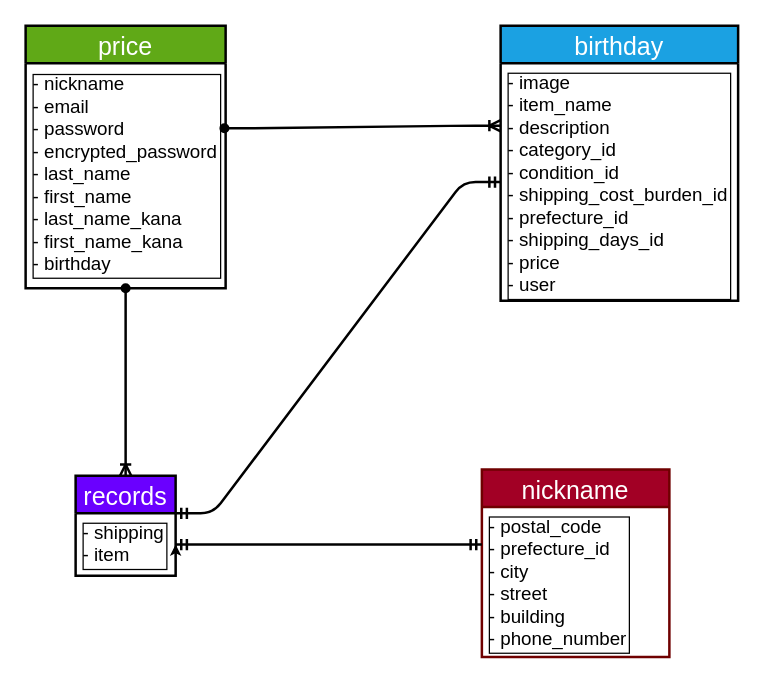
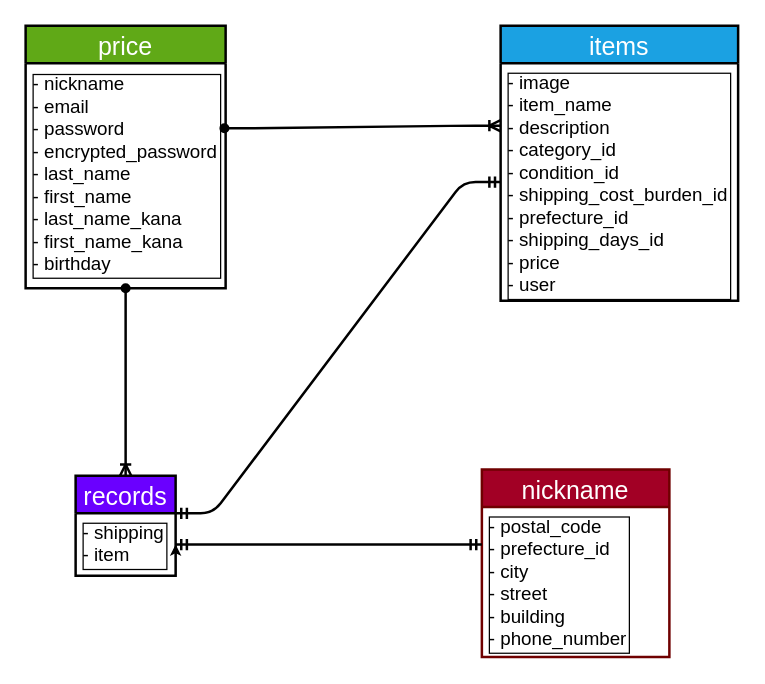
node "birthday": label "birthday" -> "items"
